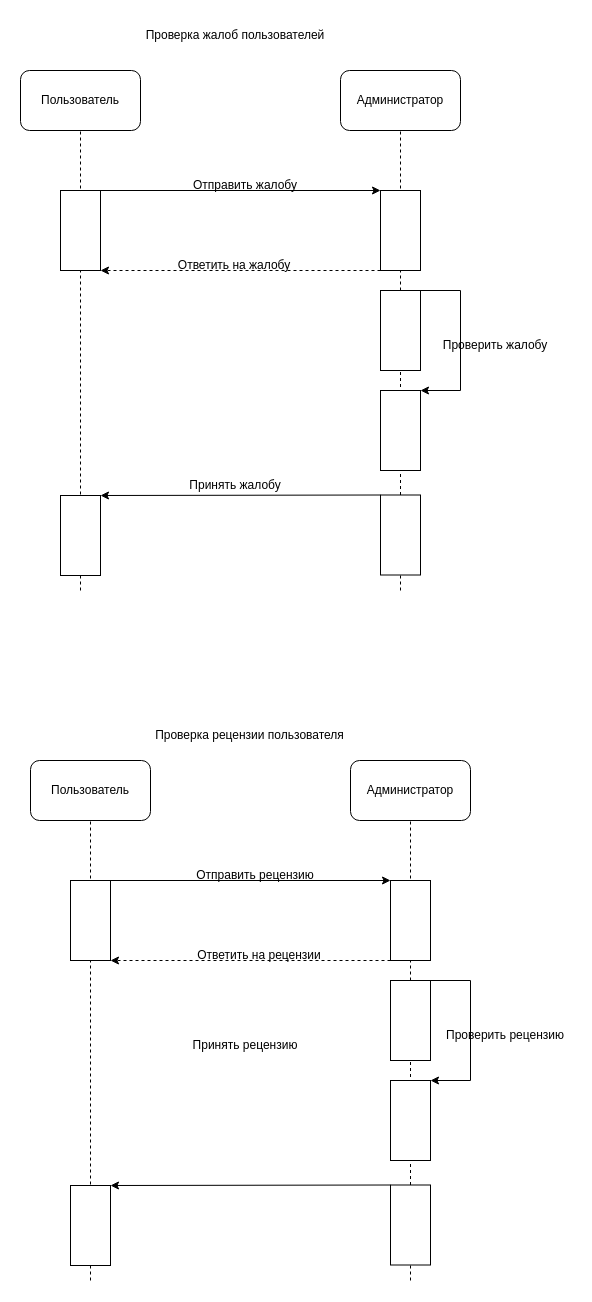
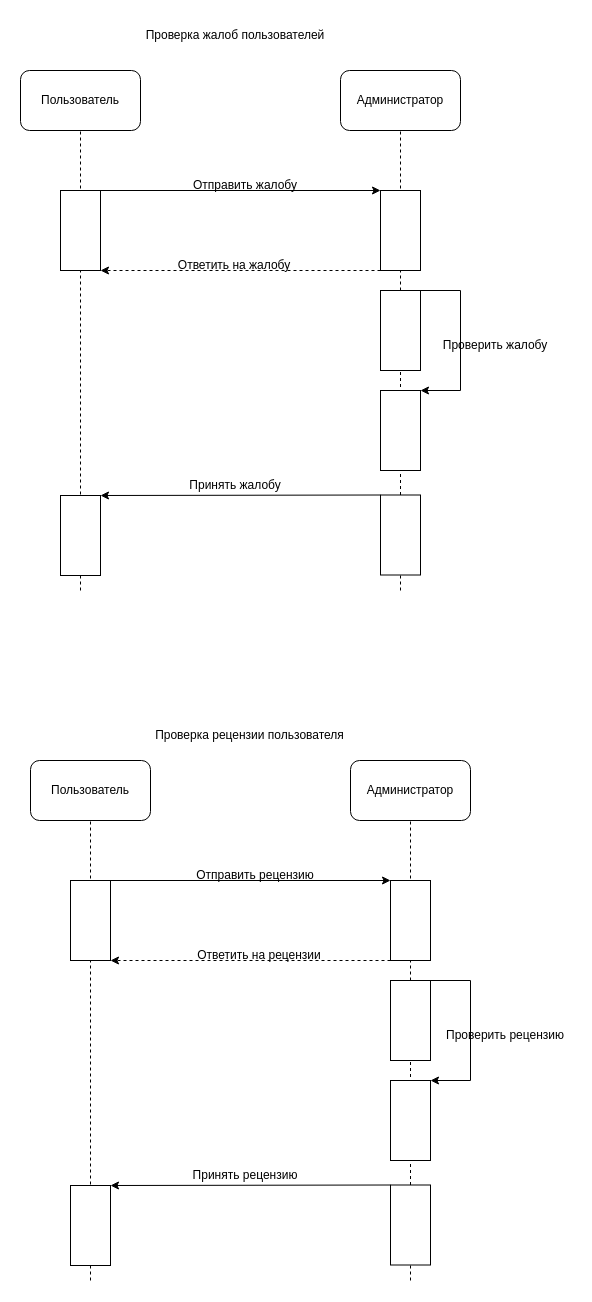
node "Принять рецензию": moved (246, 1046) -> (246, 1176)
